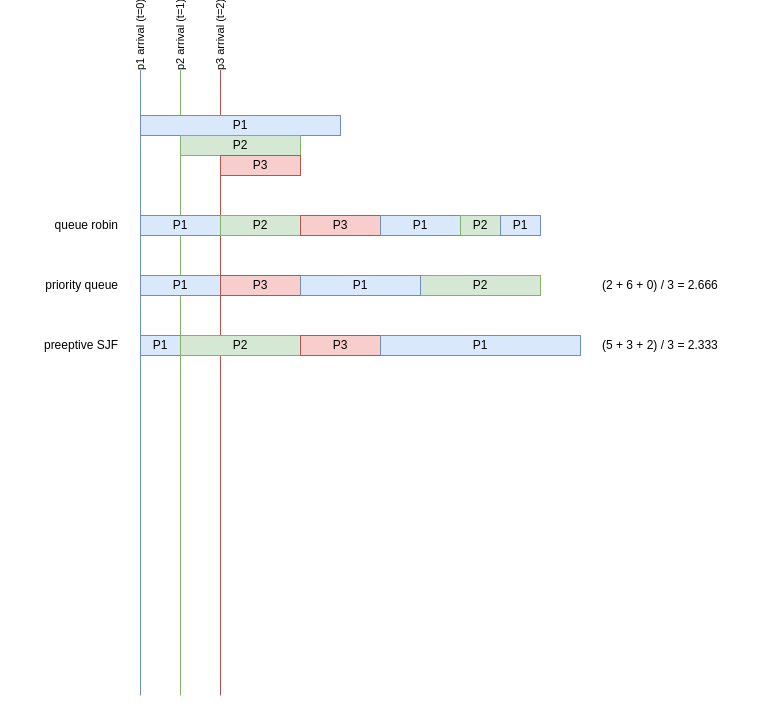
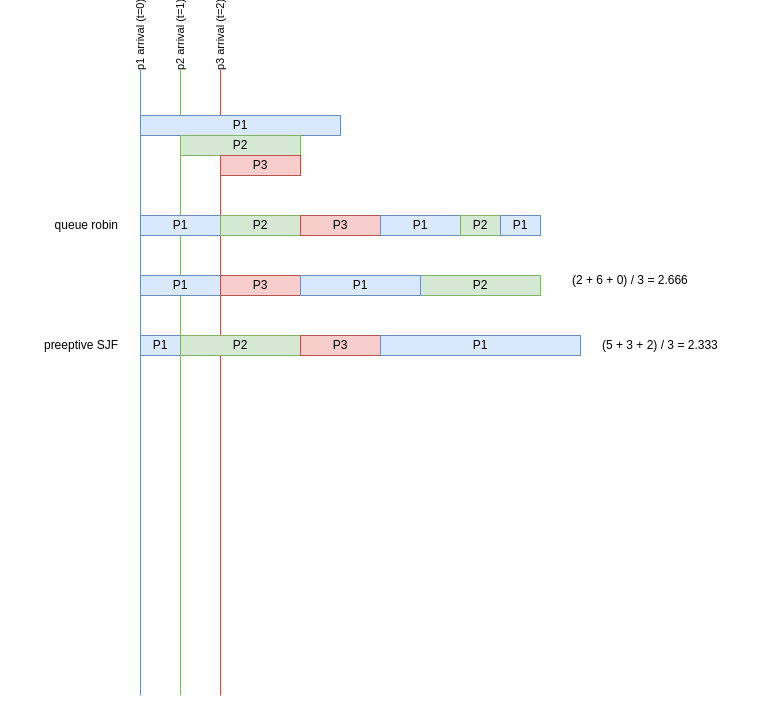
node "priority queue": removed
node "(2 + 6 + 0) / 3 = 2.666": moved (681, 286) -> (651, 281)
